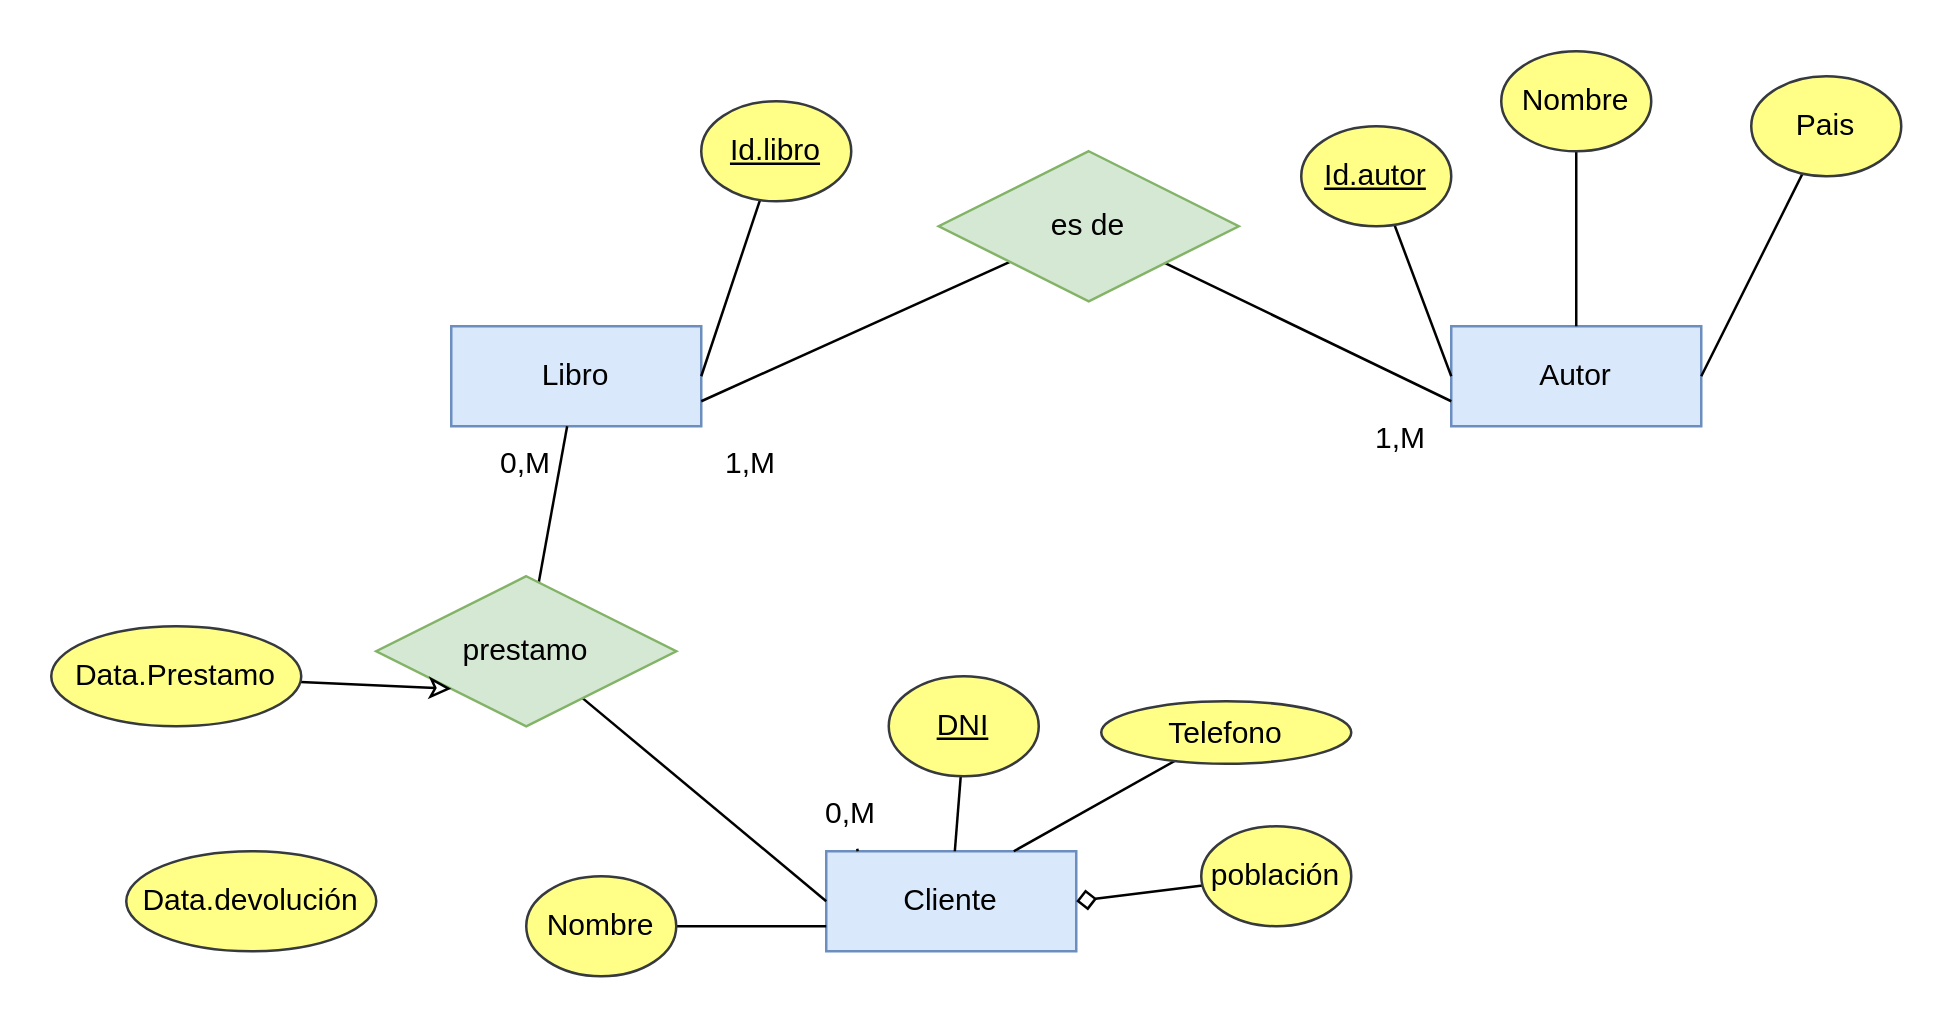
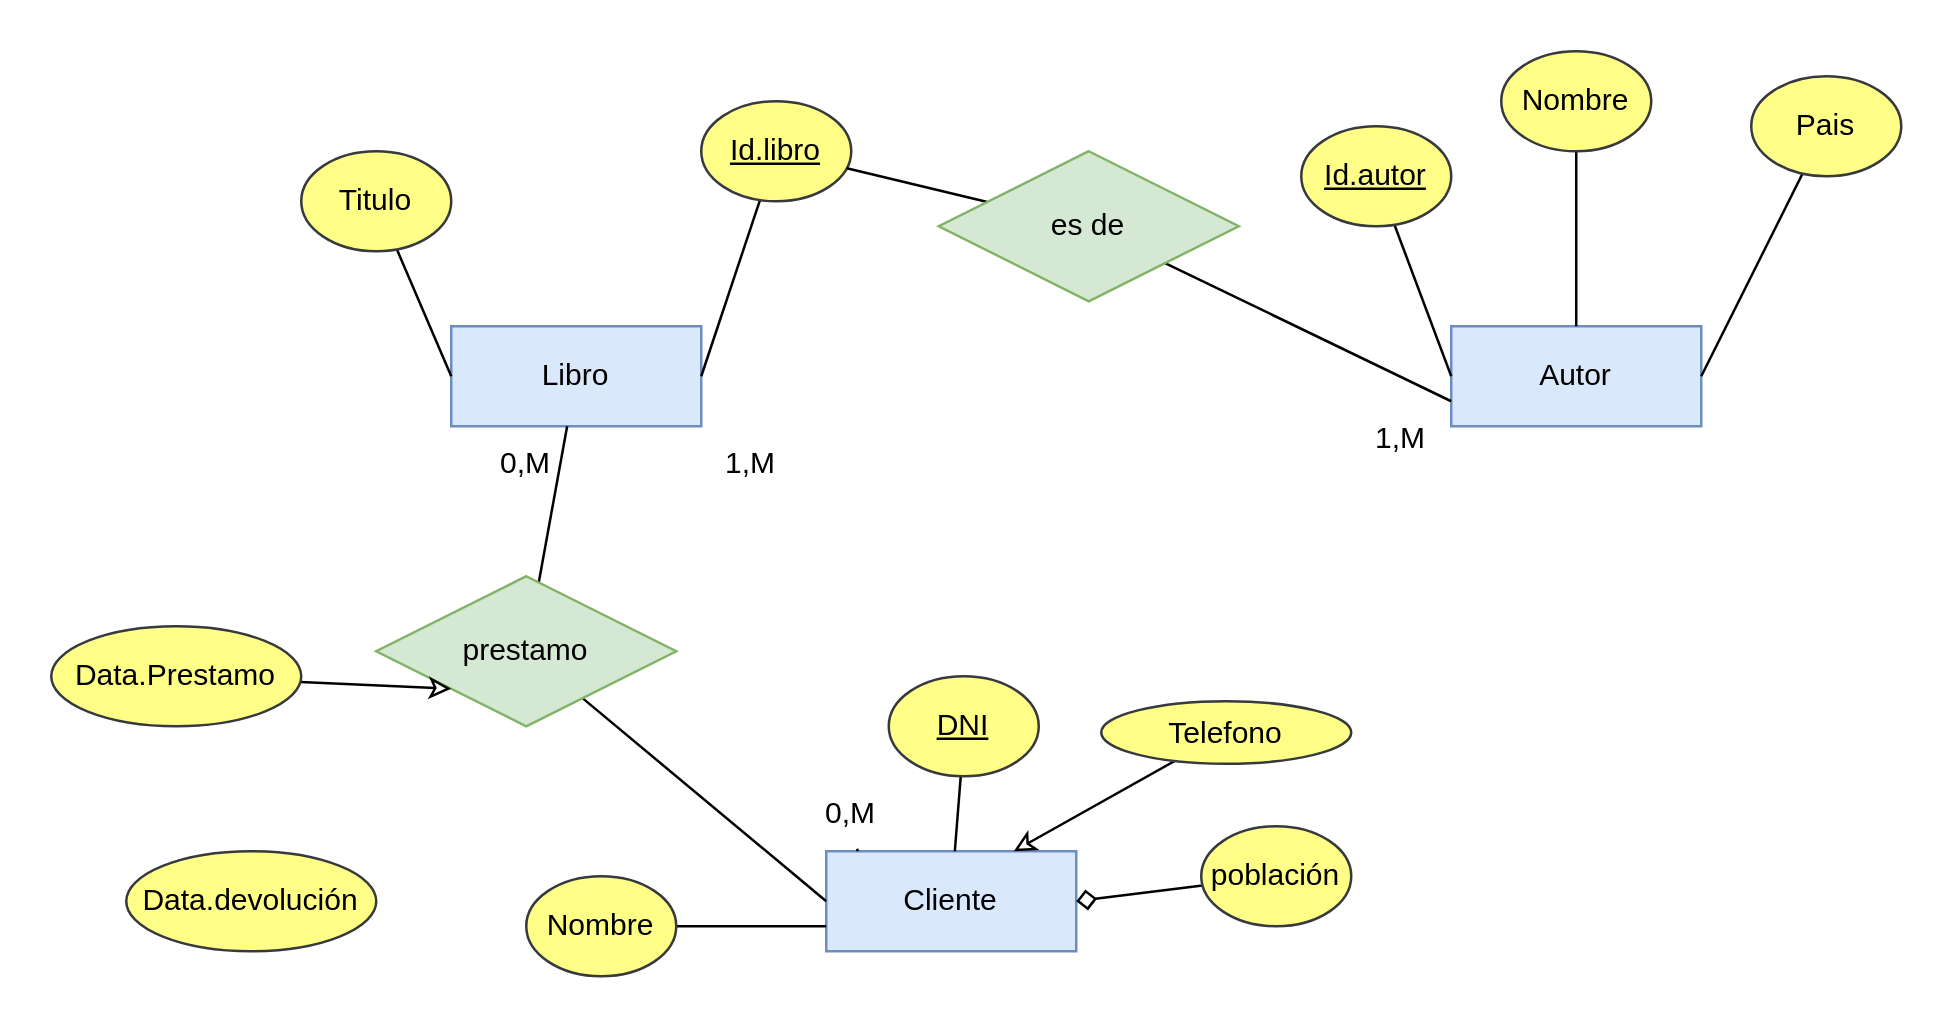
node "Titulo": added
edge "Titulo" -- "Libro": added
edge "es de" -- "Libro": now "es de" -- "Id.libro"
edge "Telefono" -- "Cliente": arrowhead none -> classic
